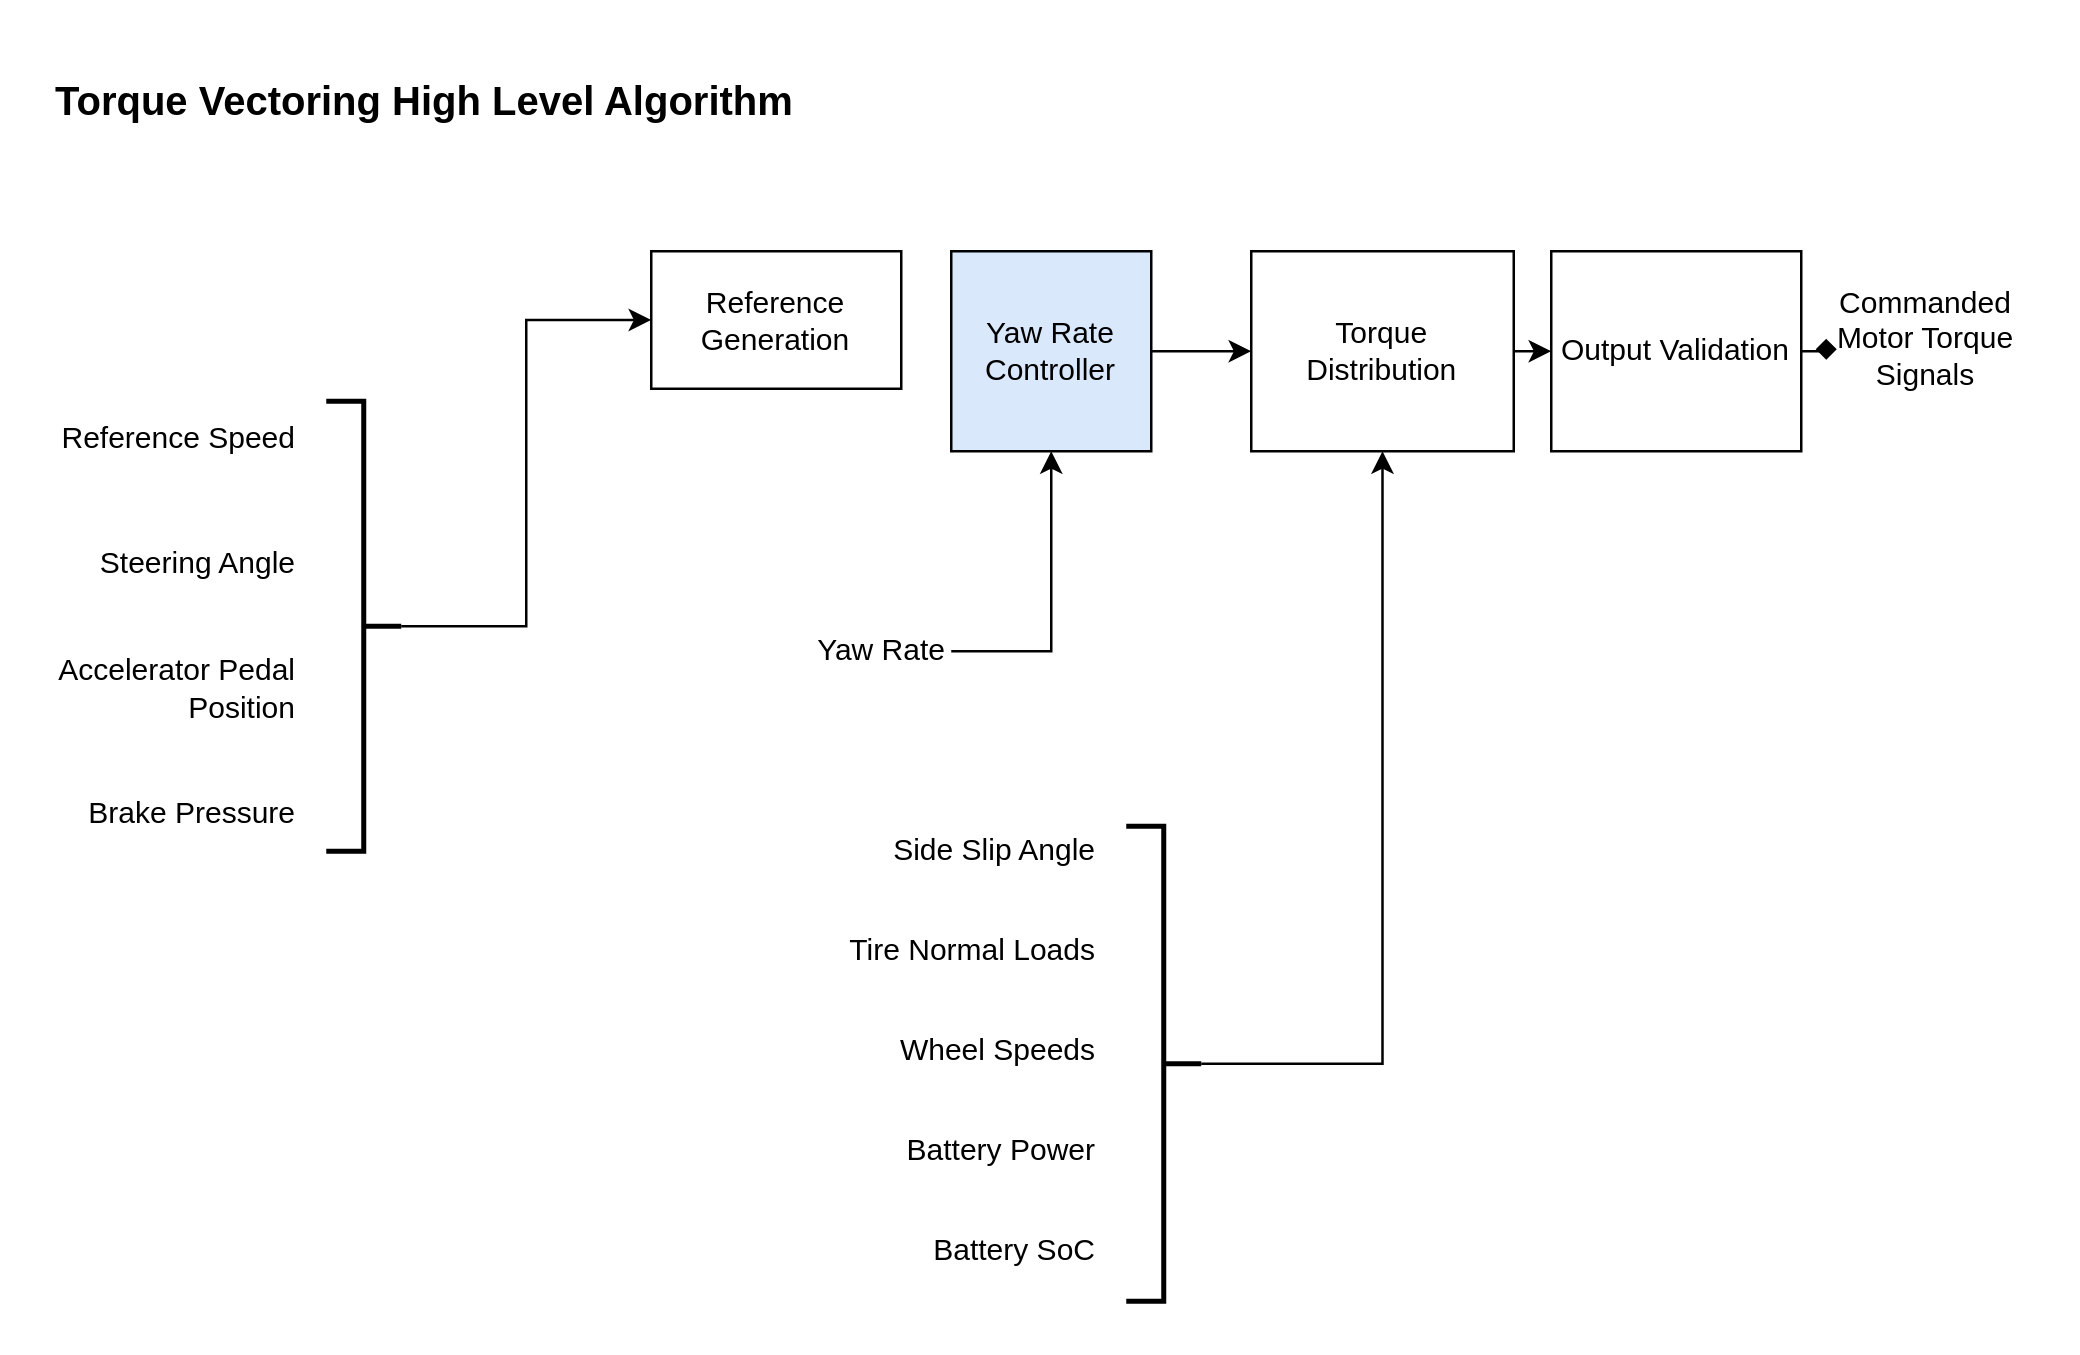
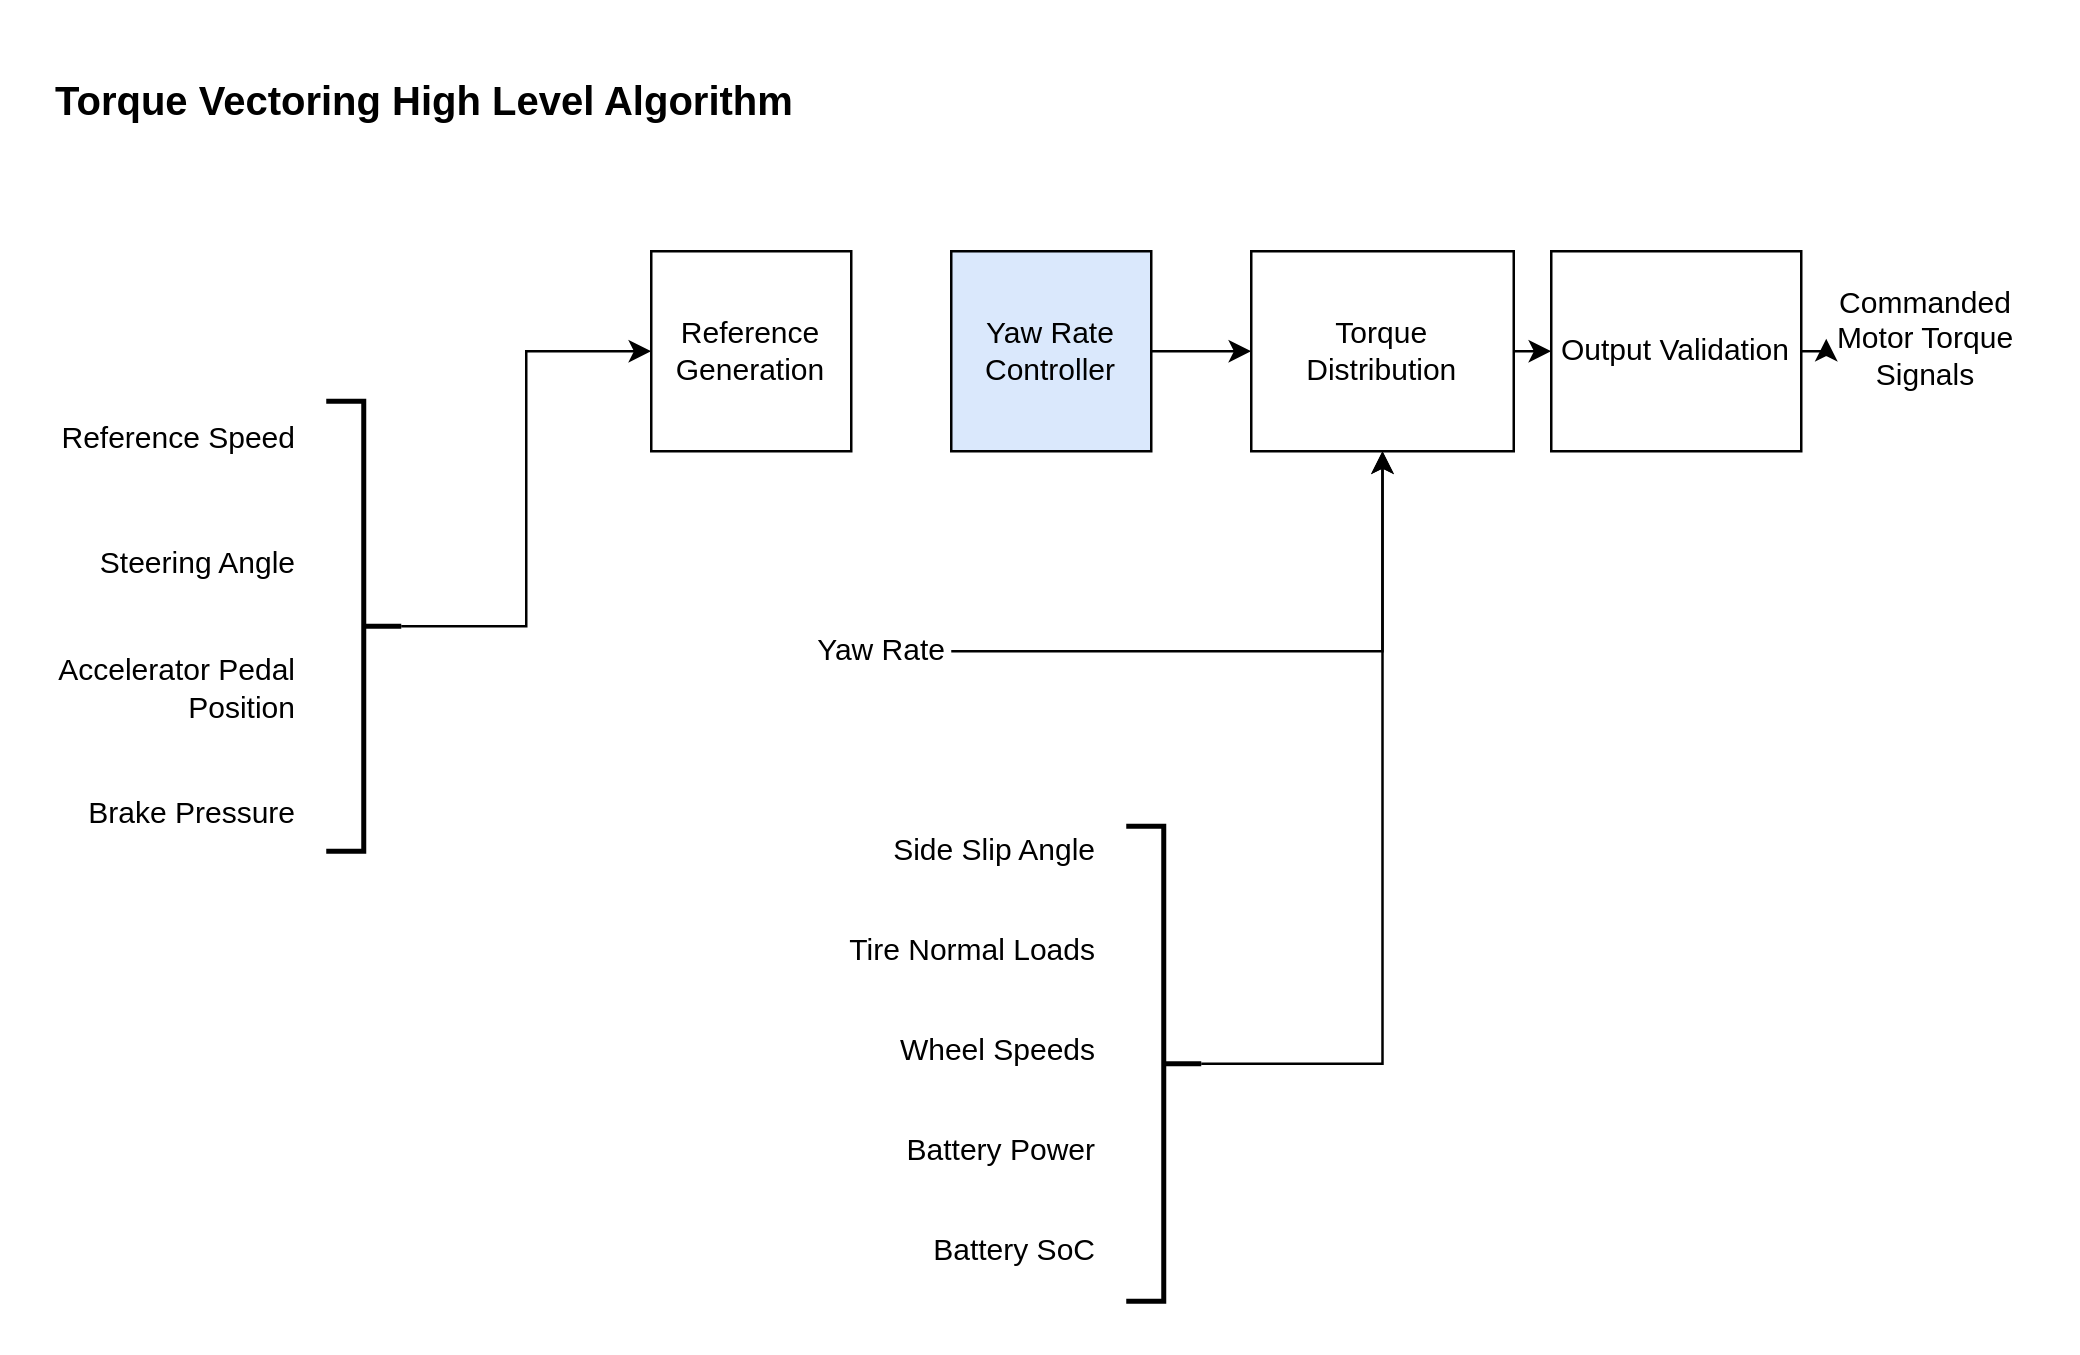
node "Reference Generation": size 250x138 -> 200x200
edge "Output Validation" -> "Commanded Motor Torque Signals": arrowhead diamond -> classic
edge "Yaw Rate" -> "Yaw Rate Controller": now "Yaw Rate" -> "Torque Distribution"
